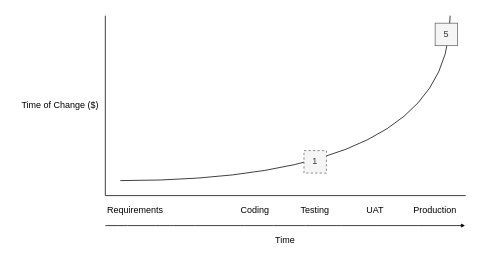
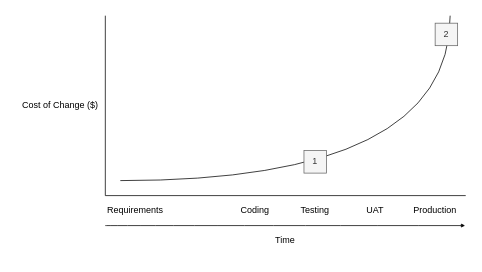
node "5": label "5" -> "2"
node "Time of Change ($)": label "Time of Change ($)" -> "Cost of Change ($)"
node "1": style dashed -> solid
